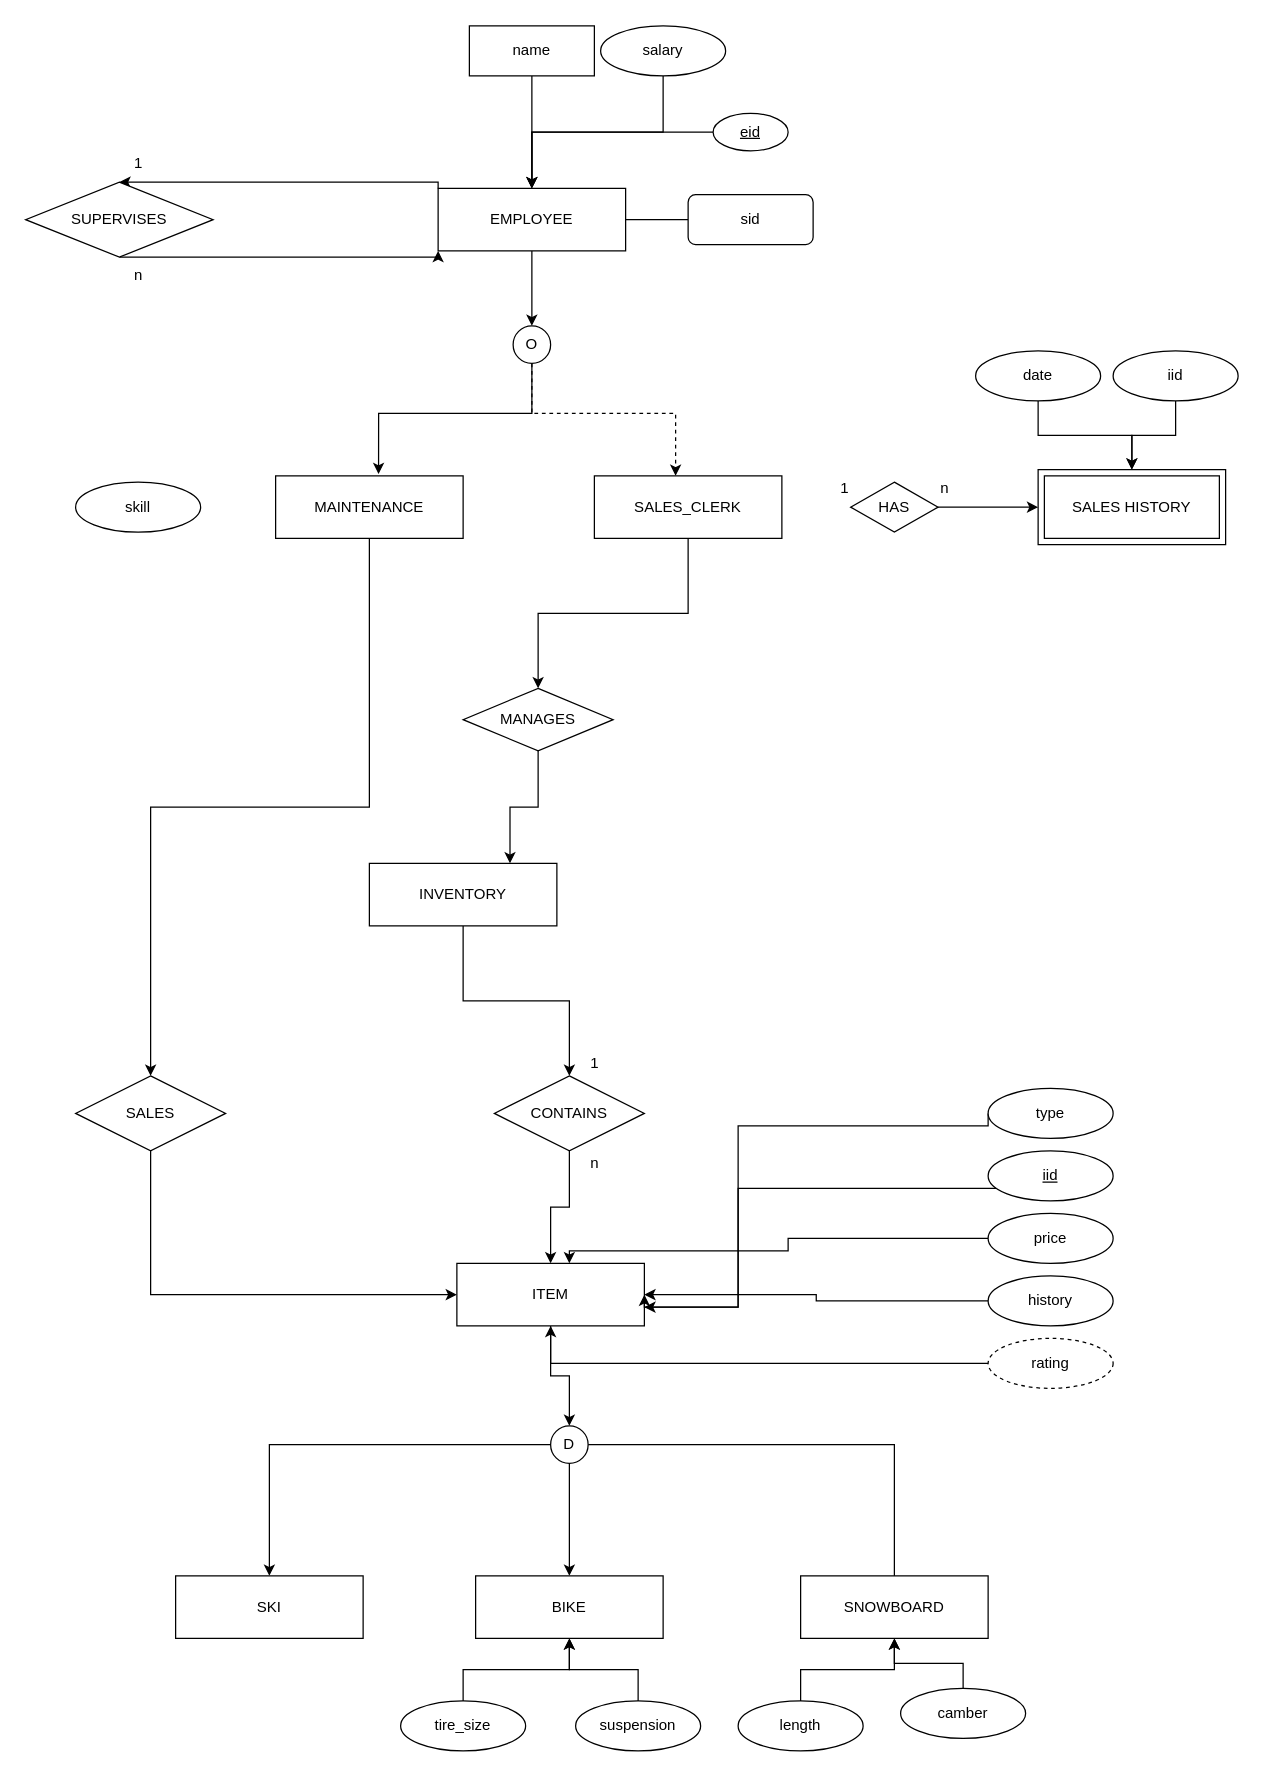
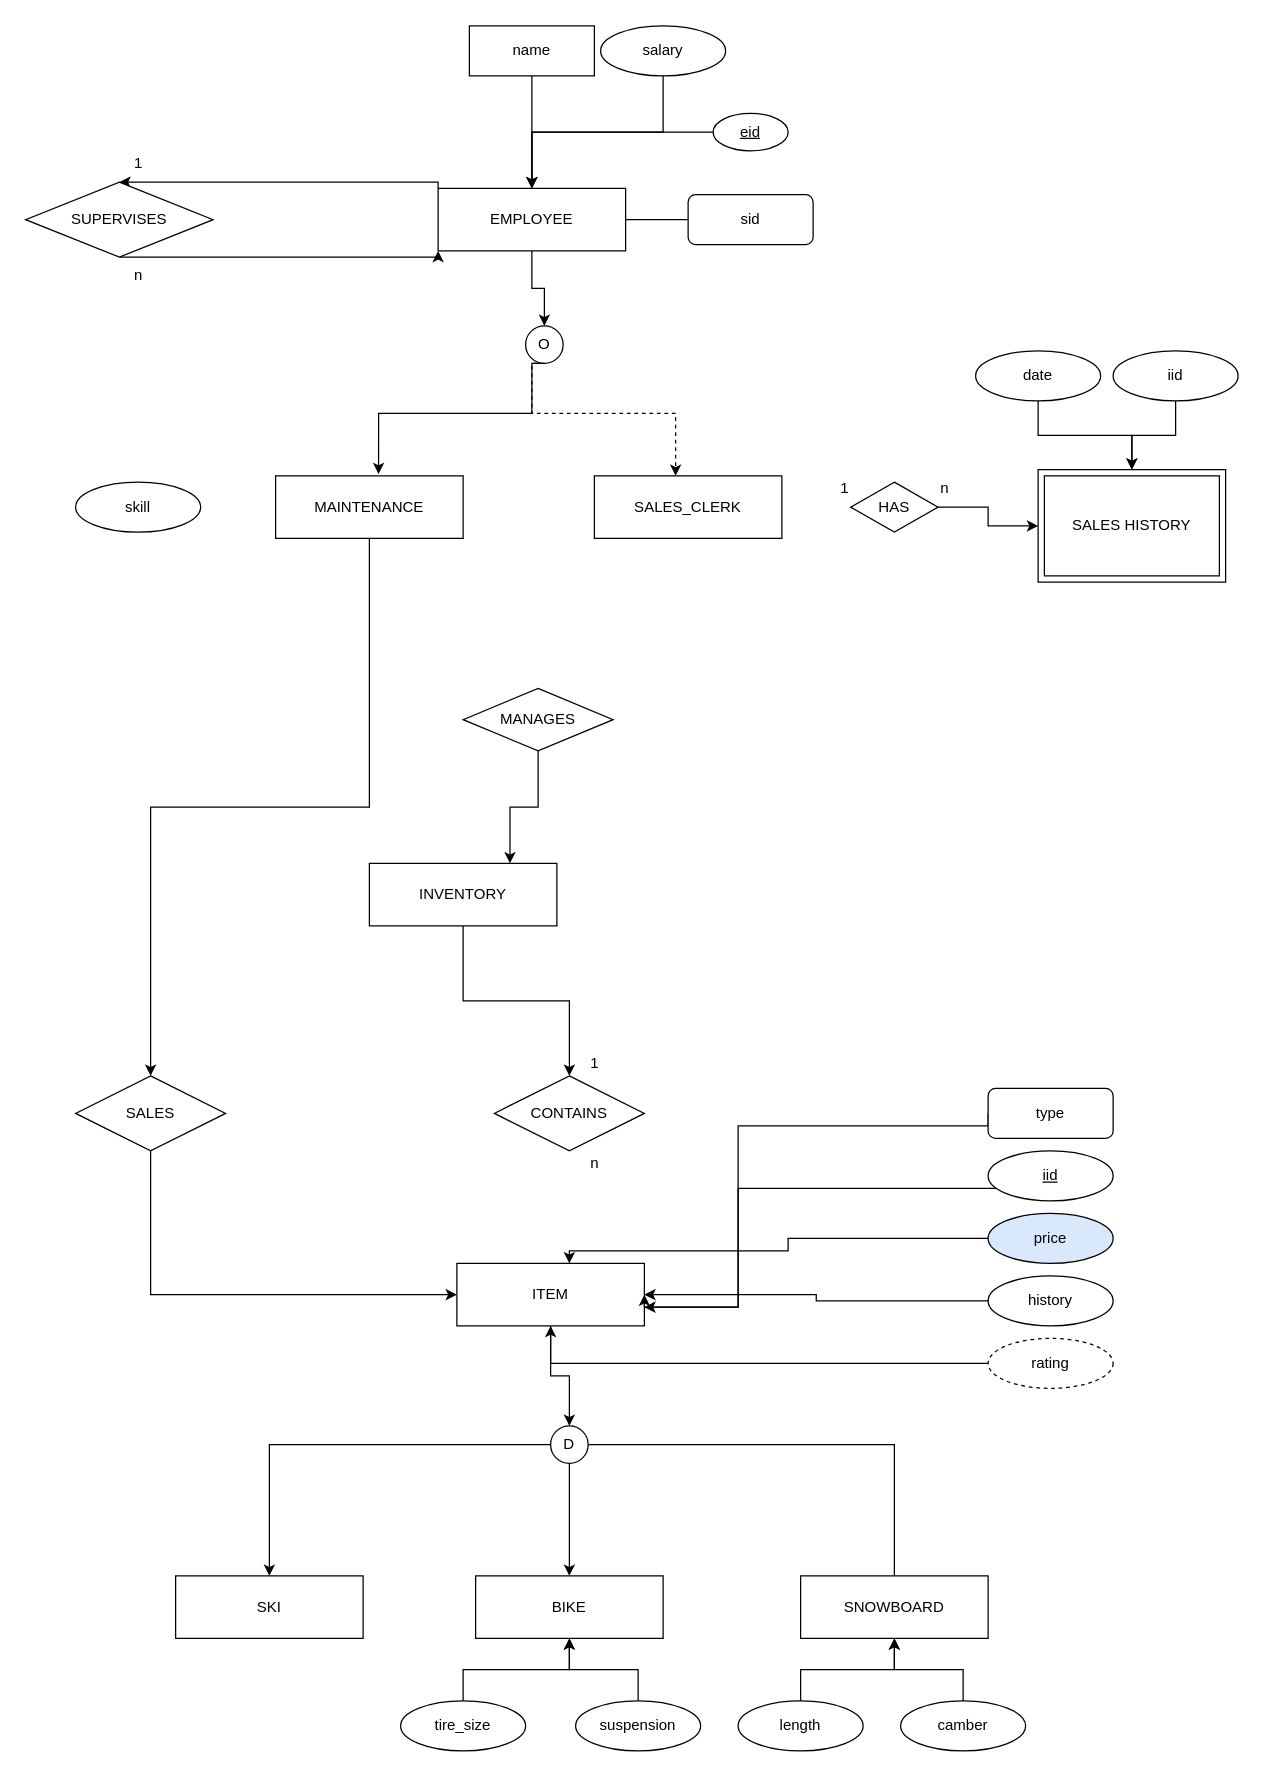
node "O": moved (532, 344) -> (544, 344)
node "SALES HISTORY": size 188x75 -> 188x113
edge "SALES_CLERK" -> "MANAGES": removed
node "type": shape ellipse -> rounded rectangle
edge "CONTAINS" -> "ITEM": removed
node "price": fillcolor #ffffff -> #dae8fc
node "camber": moved (963, 1713) -> (963, 1726)
